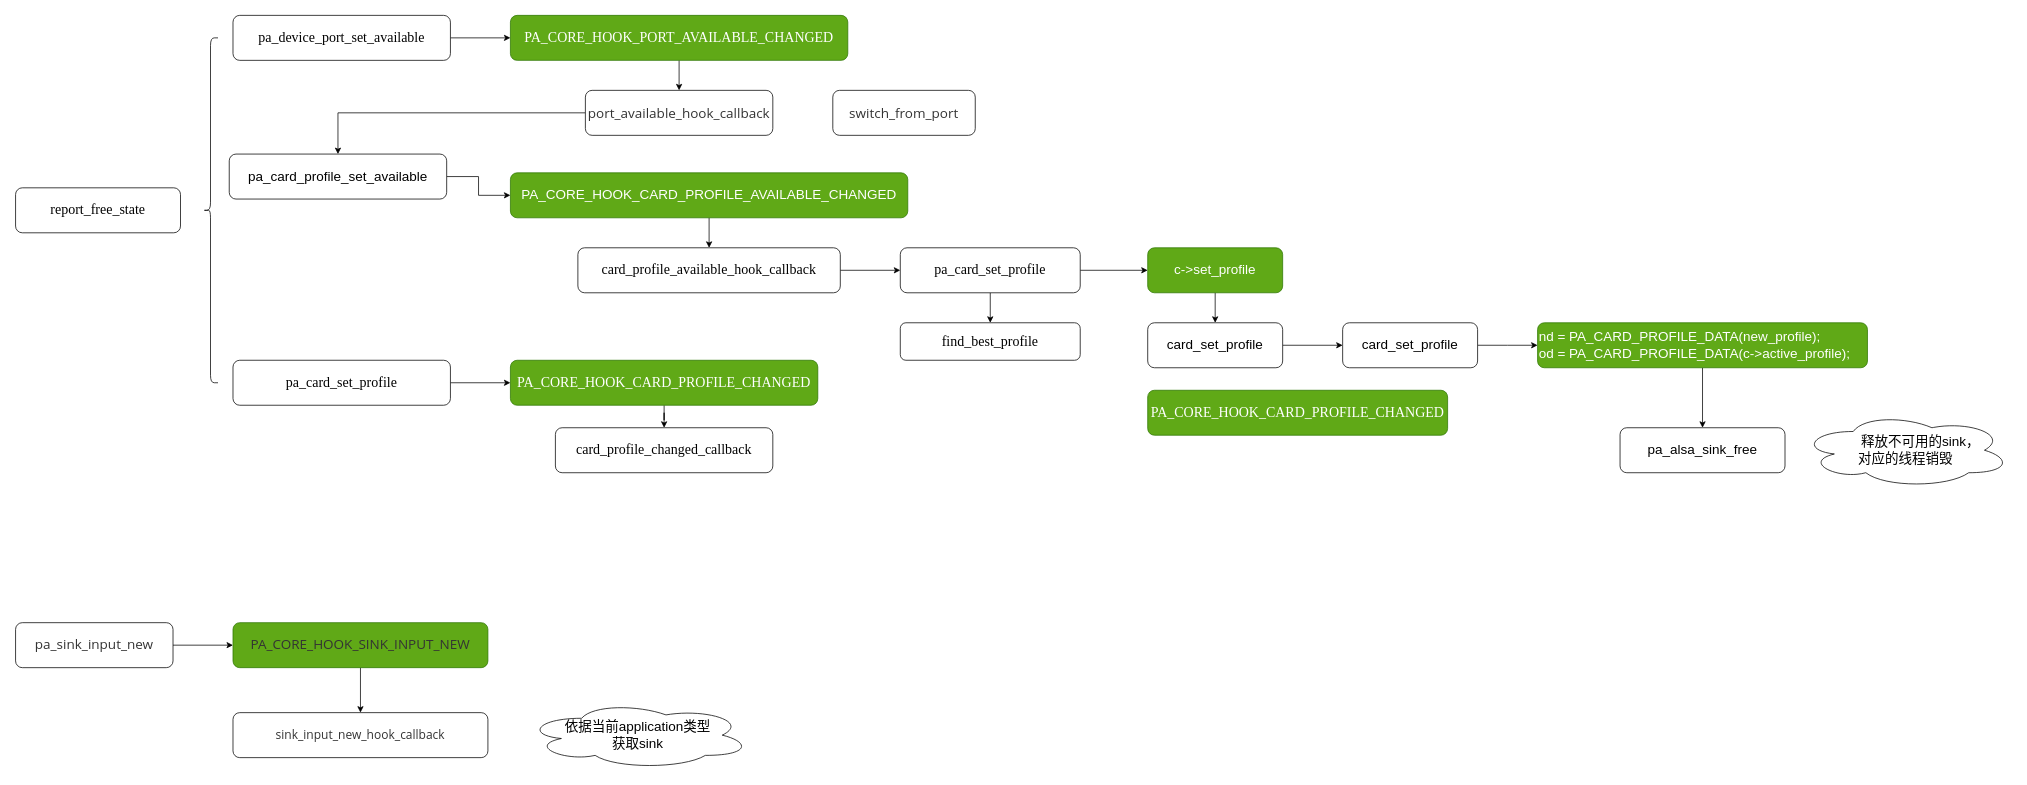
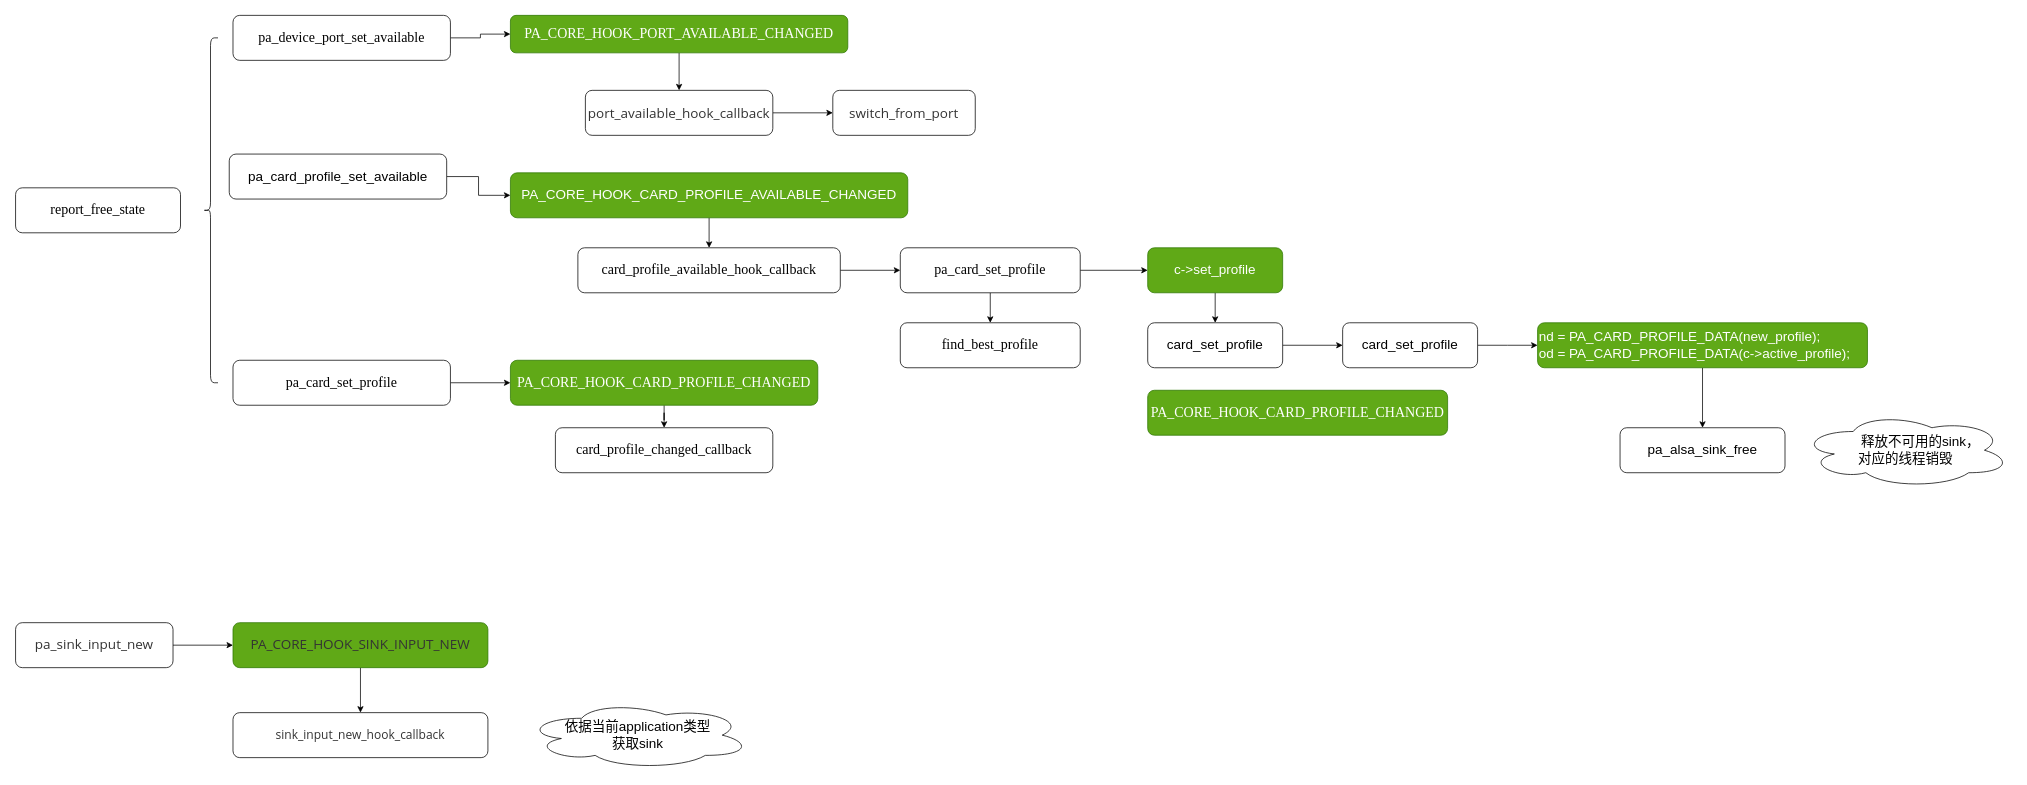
node "PA_CORE_HOOK_PORT_AVAILABLE_CHANGED": size 338x45 -> 338x38
edge "port_available_hook_callback" -> "pa_card_profile_set_available": now "port_available_hook_callback" -> "switch_from_port"
node "find_best_profile": size 180x38 -> 180x45
